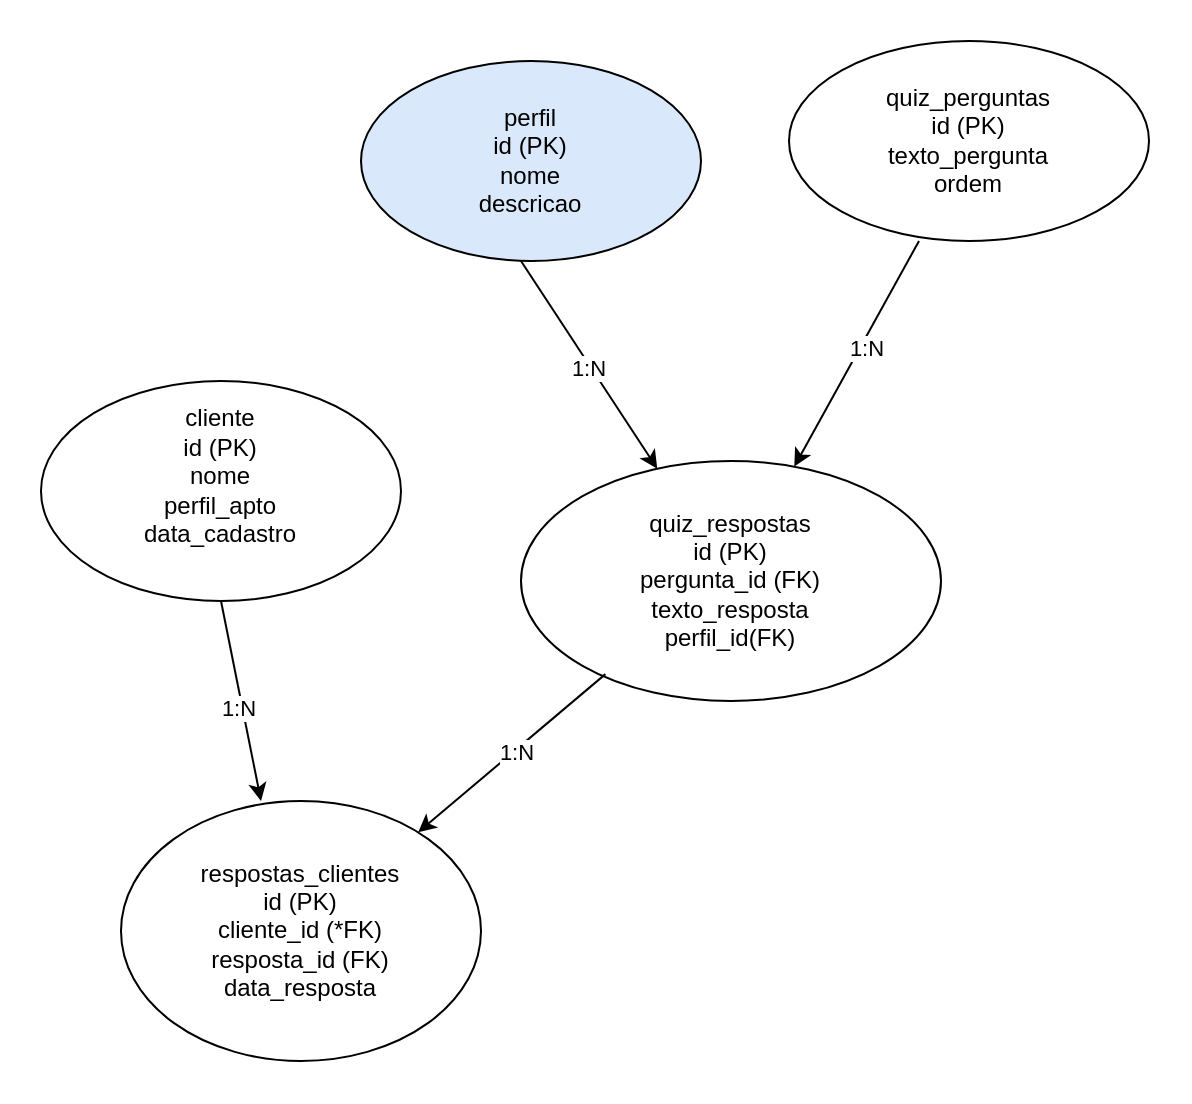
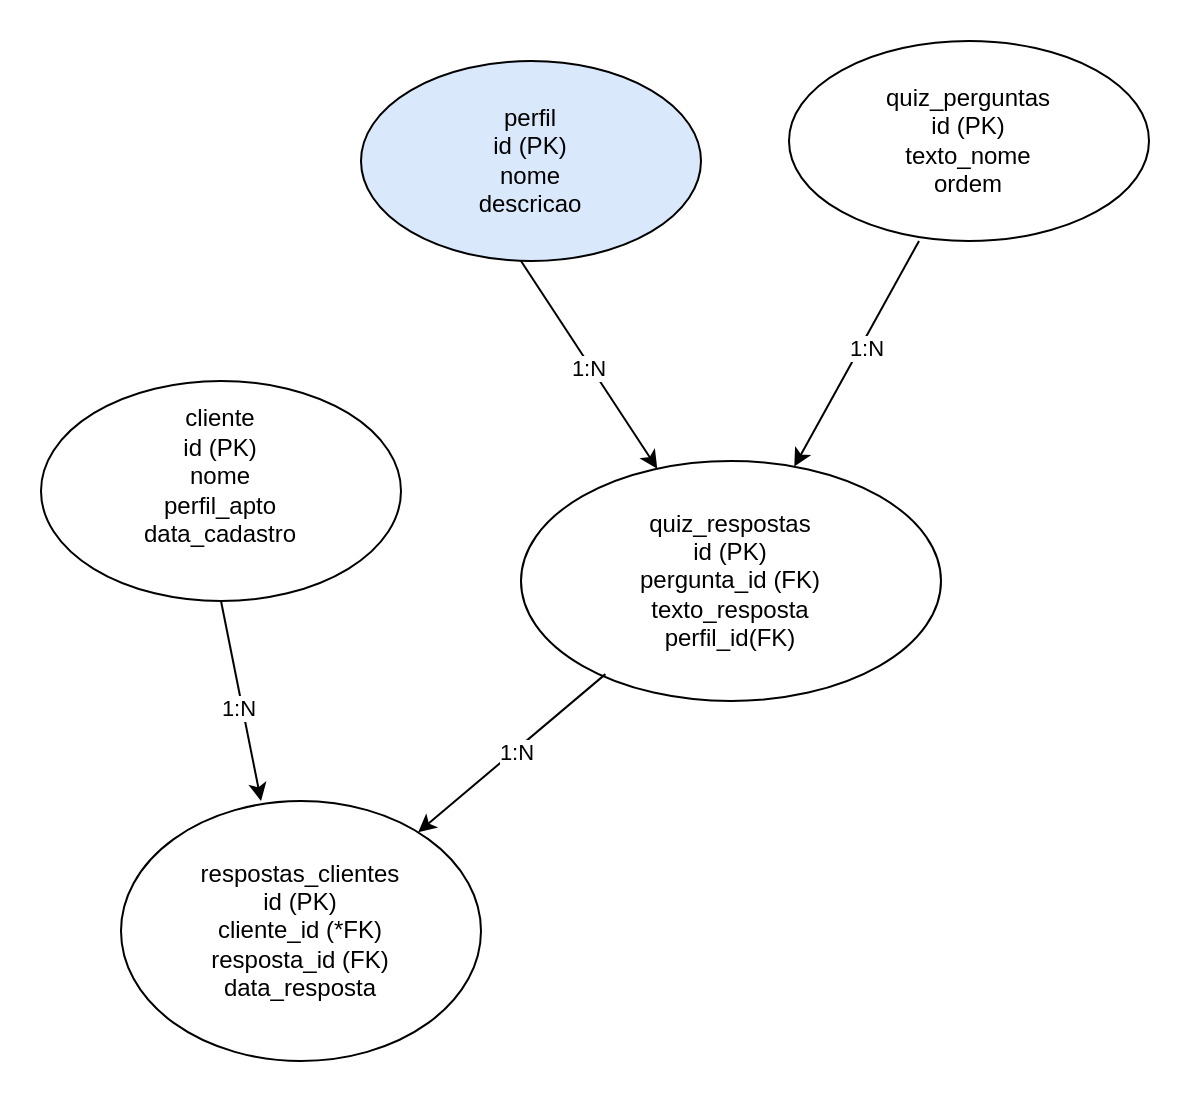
node "quiz_perguntas id (PK) texto_pergunta ordem": label "quiz_perguntas id (PK) texto_pergunta ordem" -> "quiz_perguntas id (PK) texto_nome ordem"
